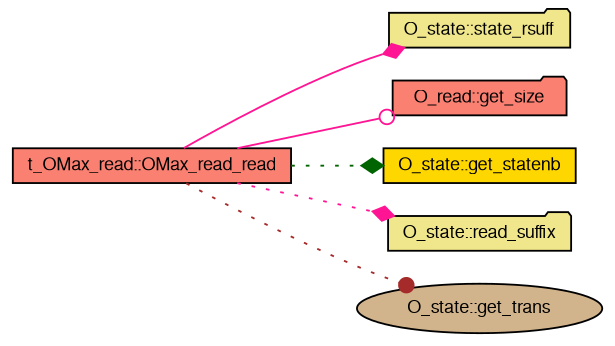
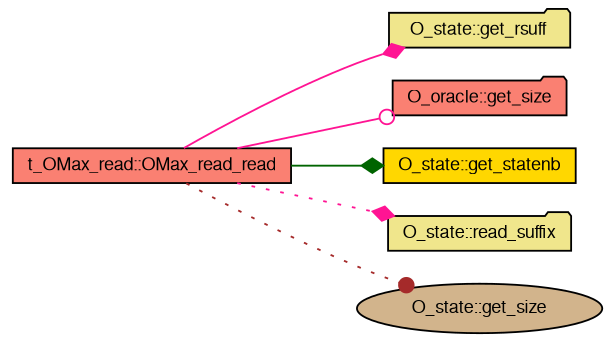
node "O_state::state_rsuff": label "O_state::state_rsuff" -> "O_state::get_rsuff"
node "O_read::get_size": label "O_read::get_size" -> "O_oracle::get_size"
edge "t_OMax_read::OMax_read_read" -> "O_state::get_statenb": style dotted -> solid
node "O_state::get_trans": label "O_state::get_trans" -> "O_state::get_size"
